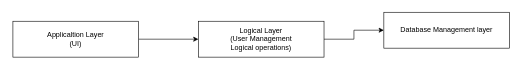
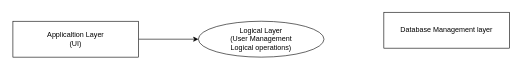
edge "Logical Layer (User Management Logical operations)" -> "Database Management layer": removed
node "Logical Layer (User Management Logical operations)": shape rectangle -> ellipse
